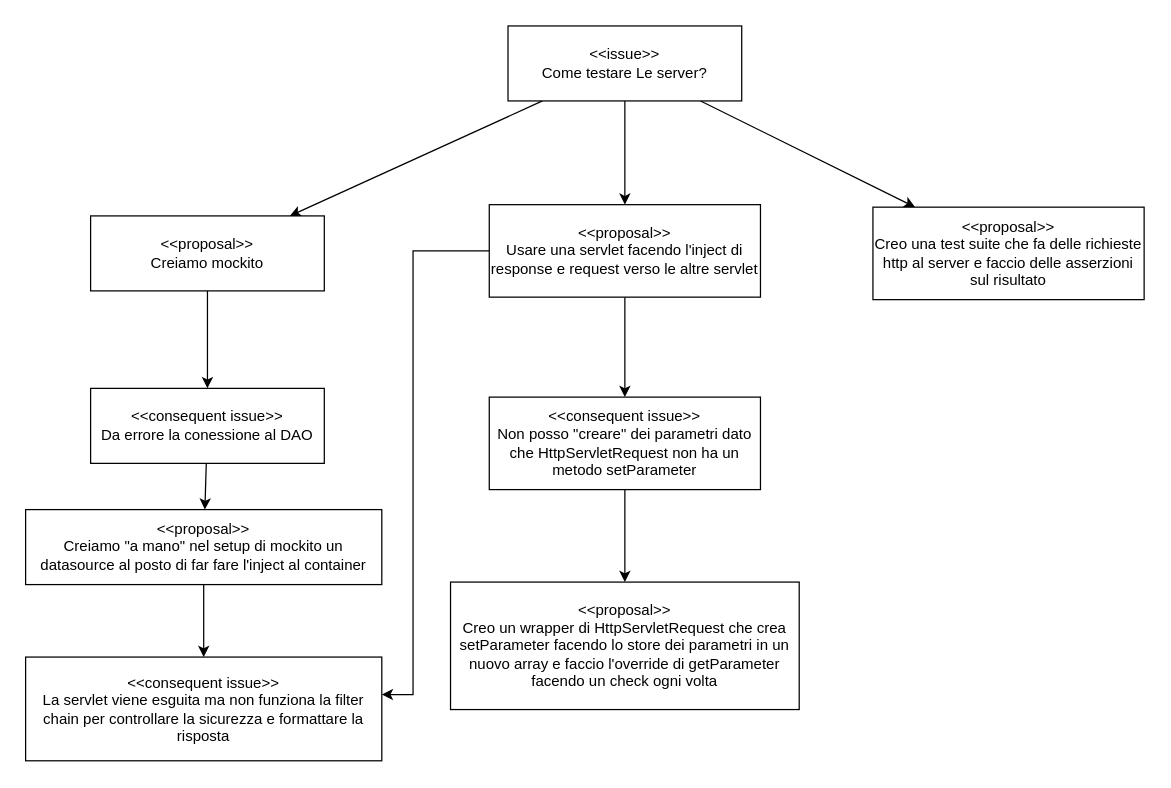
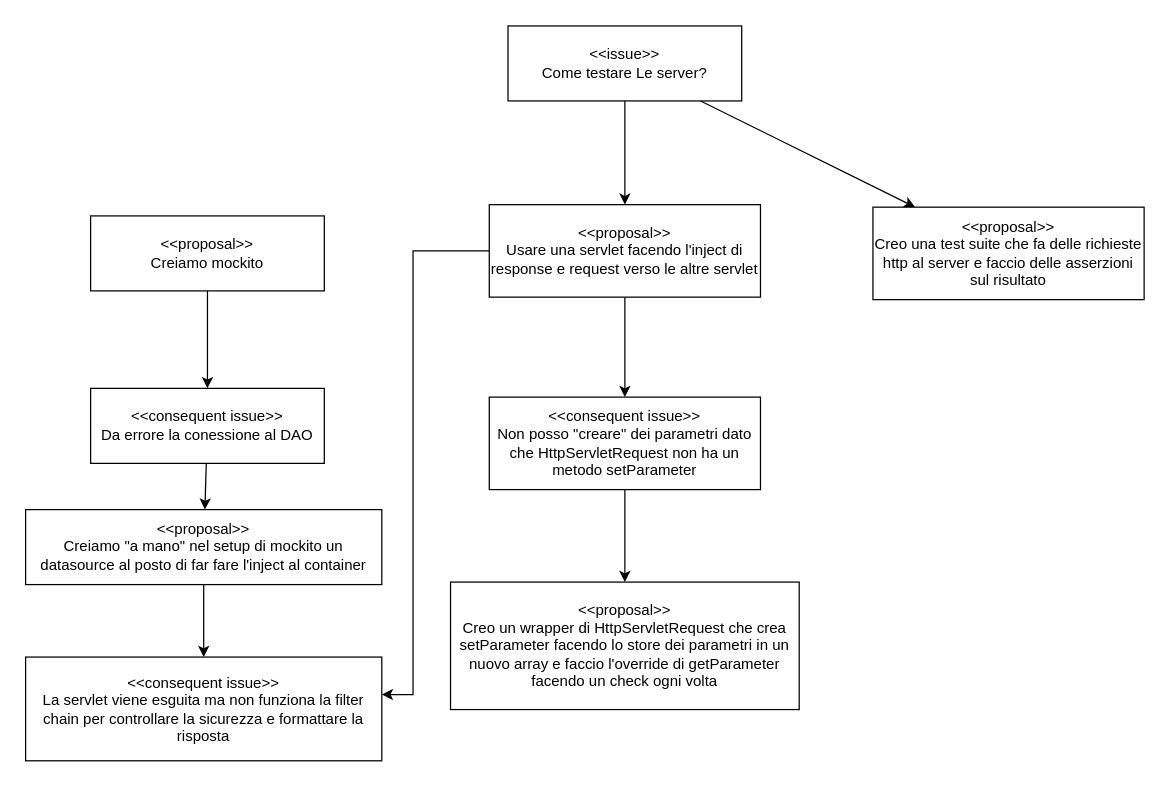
edge "<<issue>> Come testare Le server?" -> "<<proposal>> Creiamo mockito": removed
